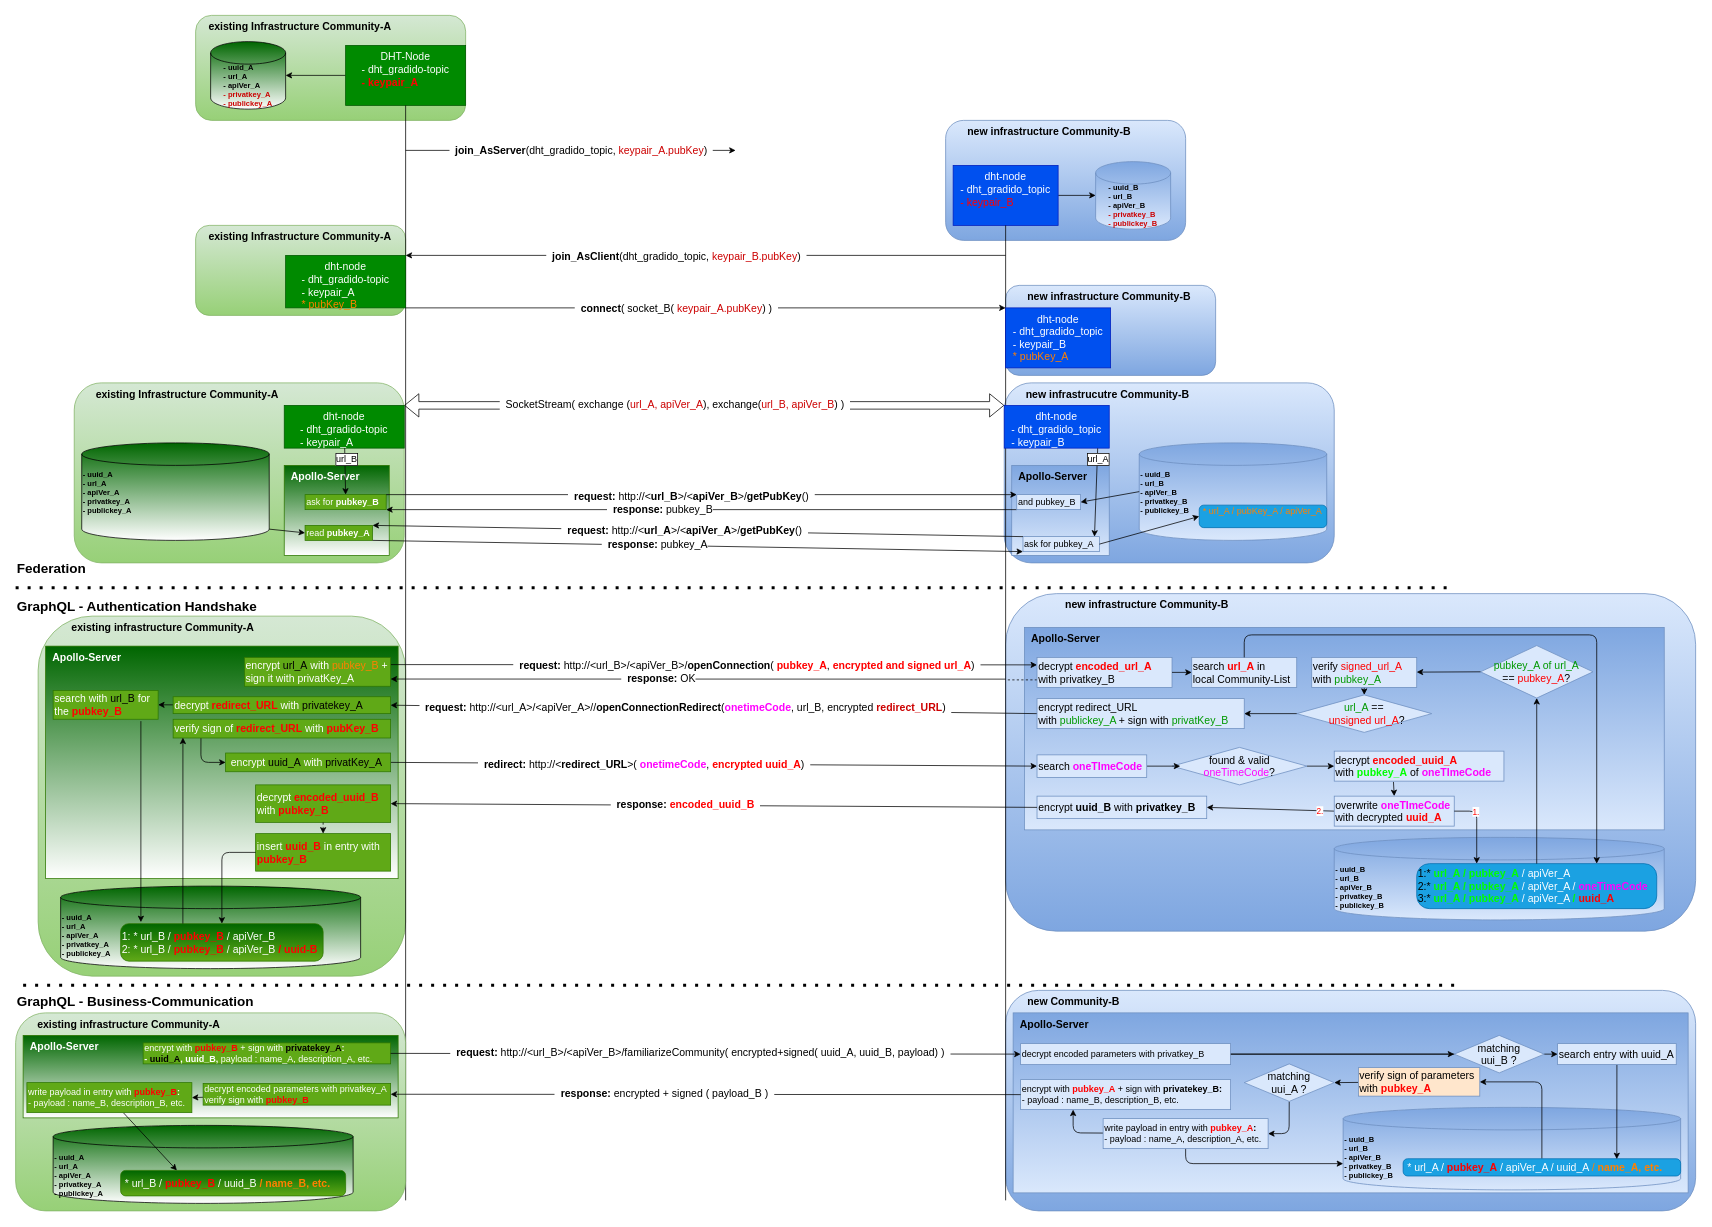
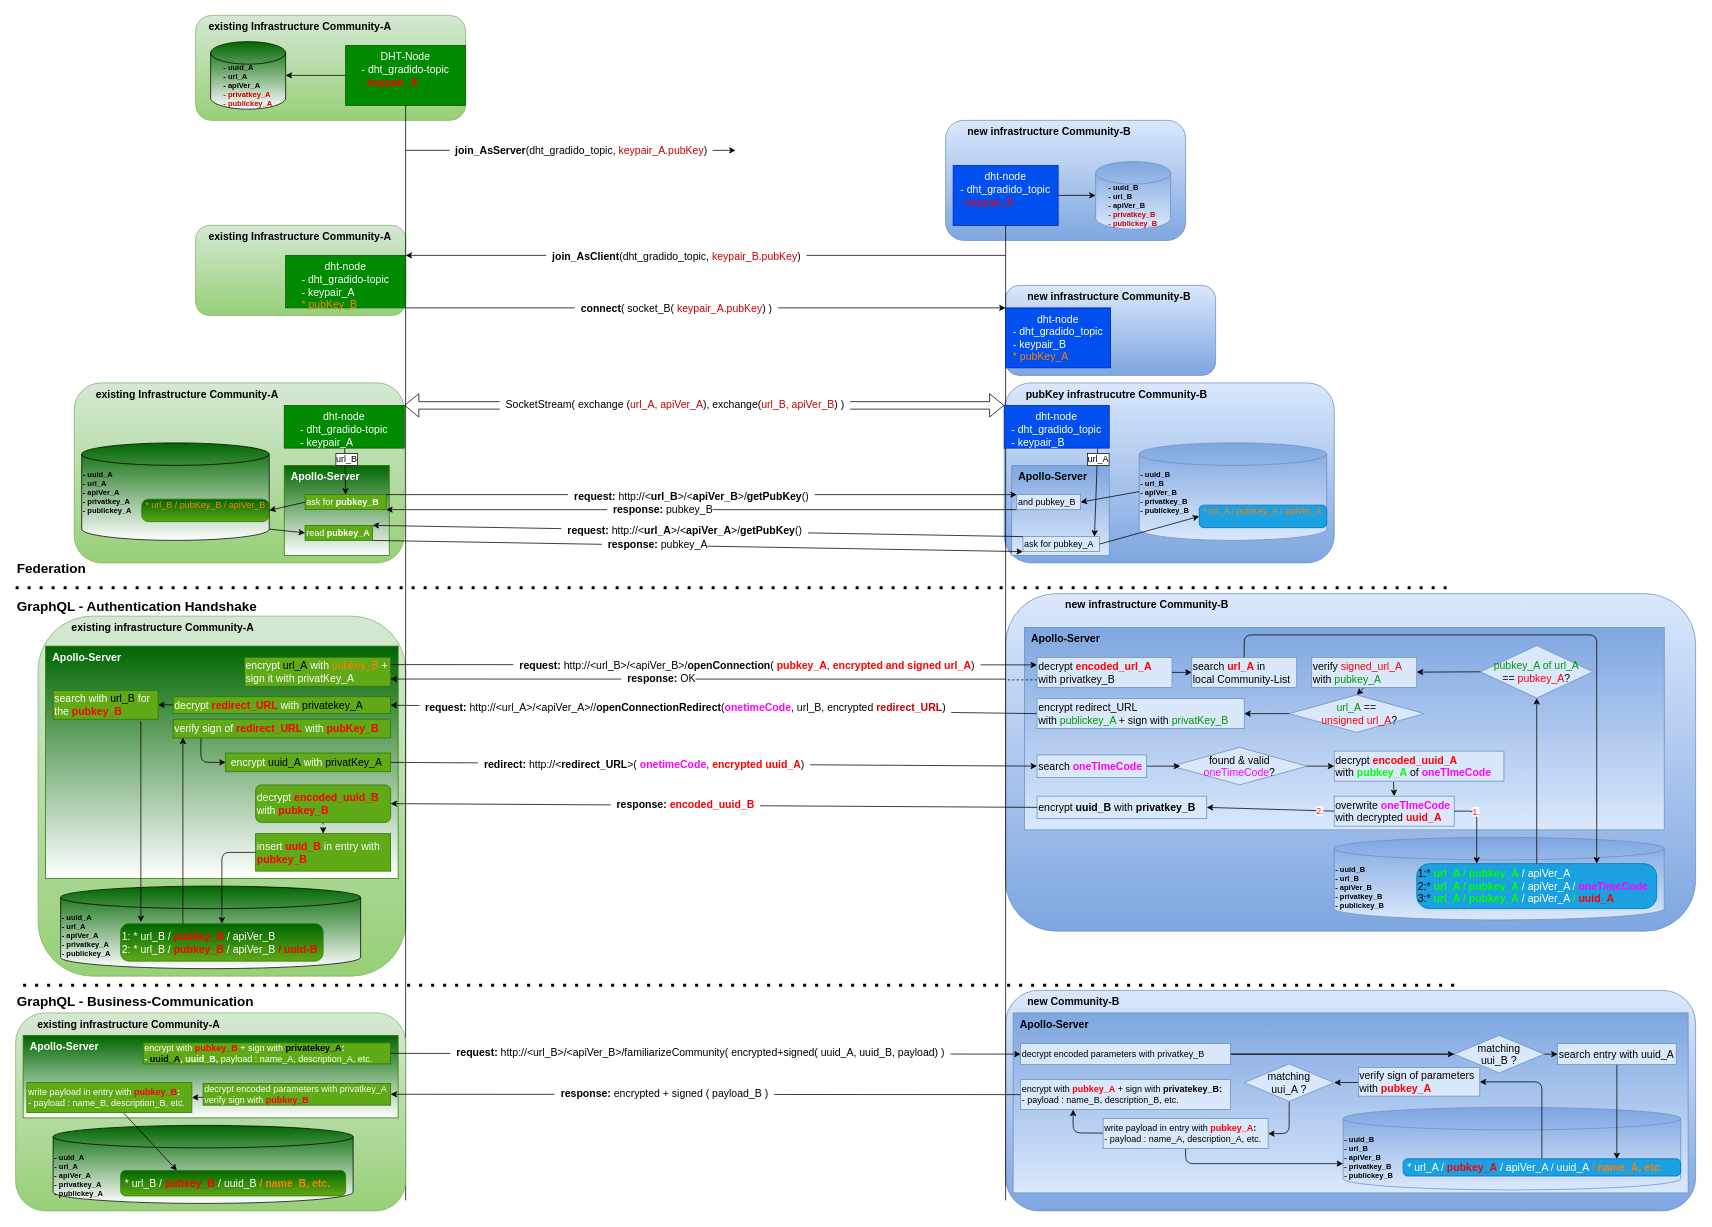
node "new infrastrucutre Community-B": label "new infrastrucutre Community-B" -> "pubKey infrastrucutre Community-B"
edge "ask for pubkey_B" -> "* url_B / pubKey_B / apiVer_B": added
node "* url_B / pubKey_B / apiVer_B": added
node "url_A == unsigned url_A?": moved (1364, 714) -> (1356, 714)
node "decrypt encoded_uuid_B with pubkey_B": shape rectangle -> rounded rectangle
node "verify sign of parameters with pubkey_A": fillcolor #ffe6cc -> #dae8fc
